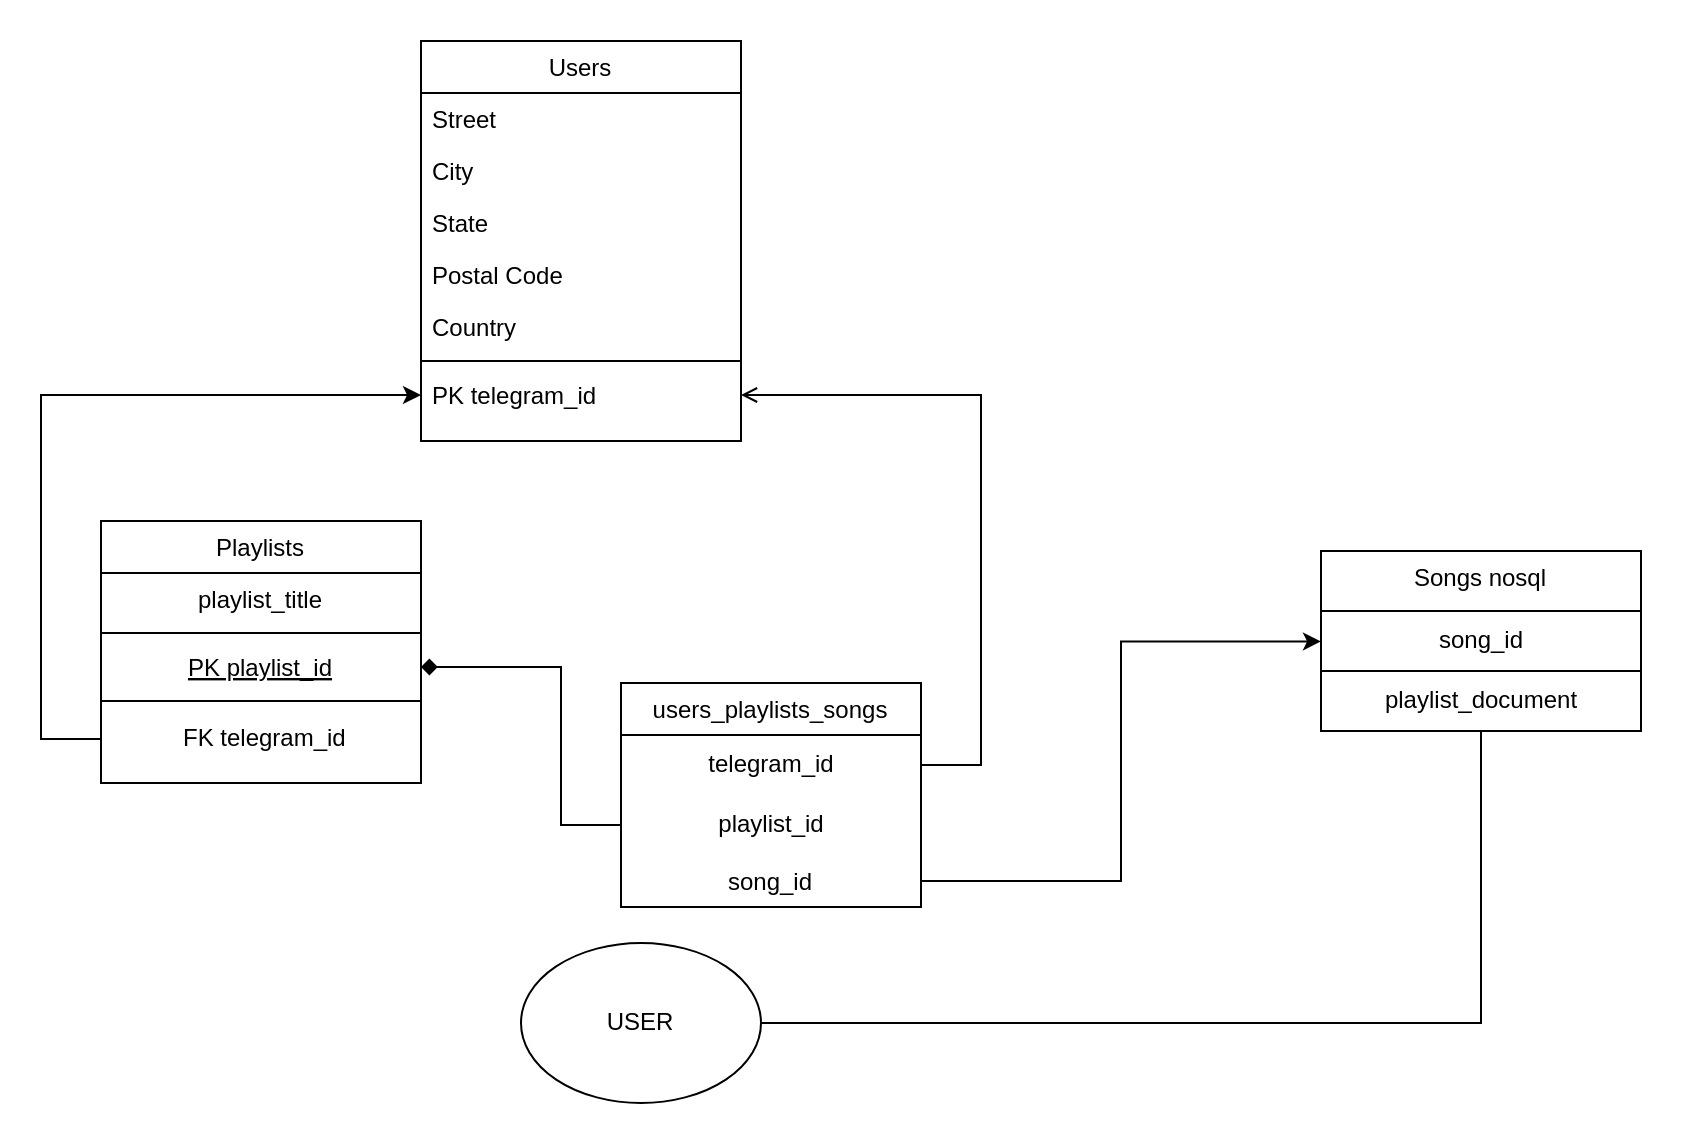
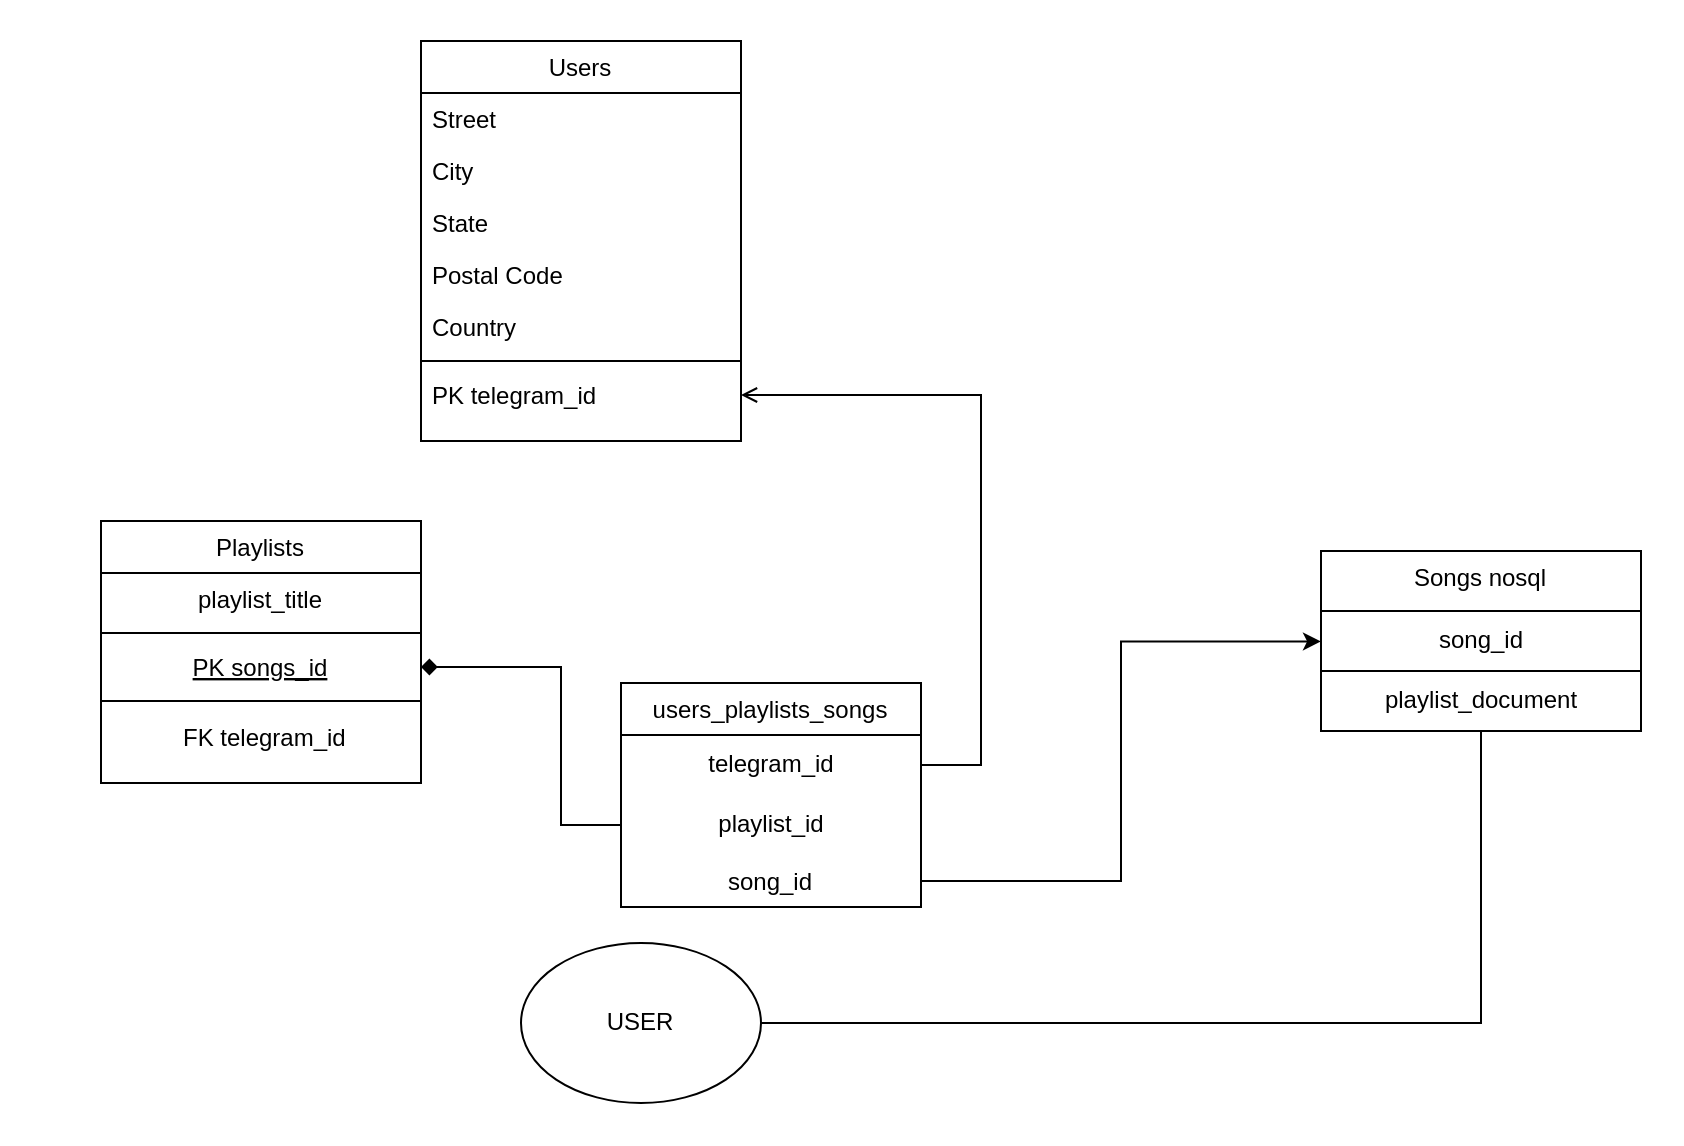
edge "FK telegram_id" -> "PK telegram_id": removed
node "PK playlist_id": label "PK playlist_id" -> "PK songs_id"
